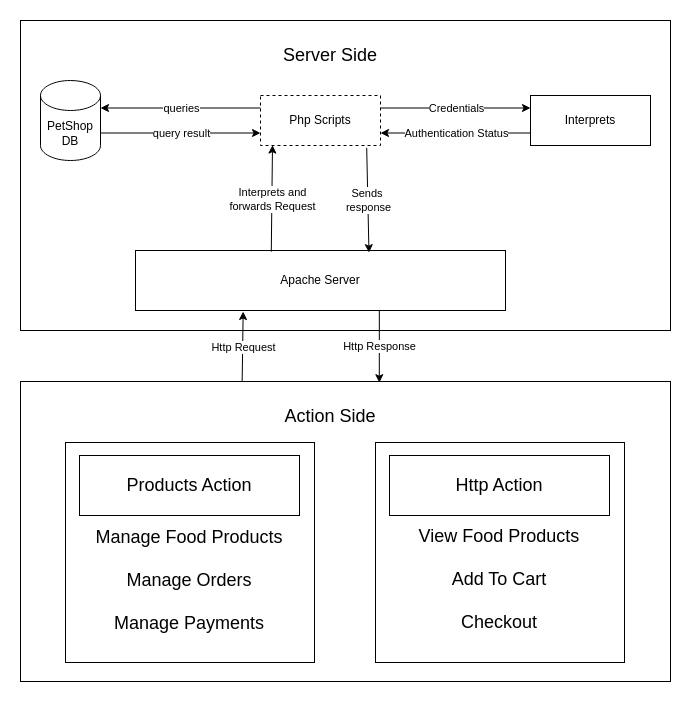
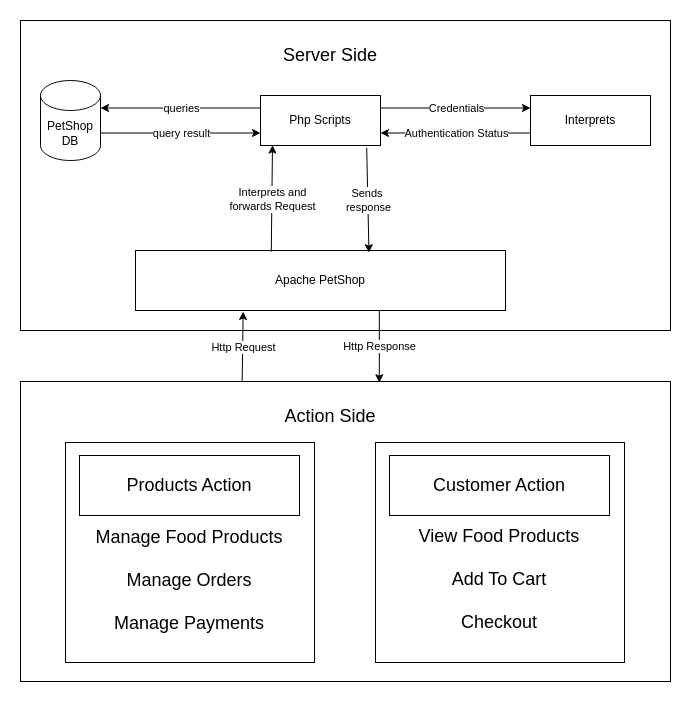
node "Php Scripts": style dashed -> solid
node "Apache Server": label "Apache Server" -> "Apache PetShop"
node "Http Action": label "Http Action" -> "Customer Action"
